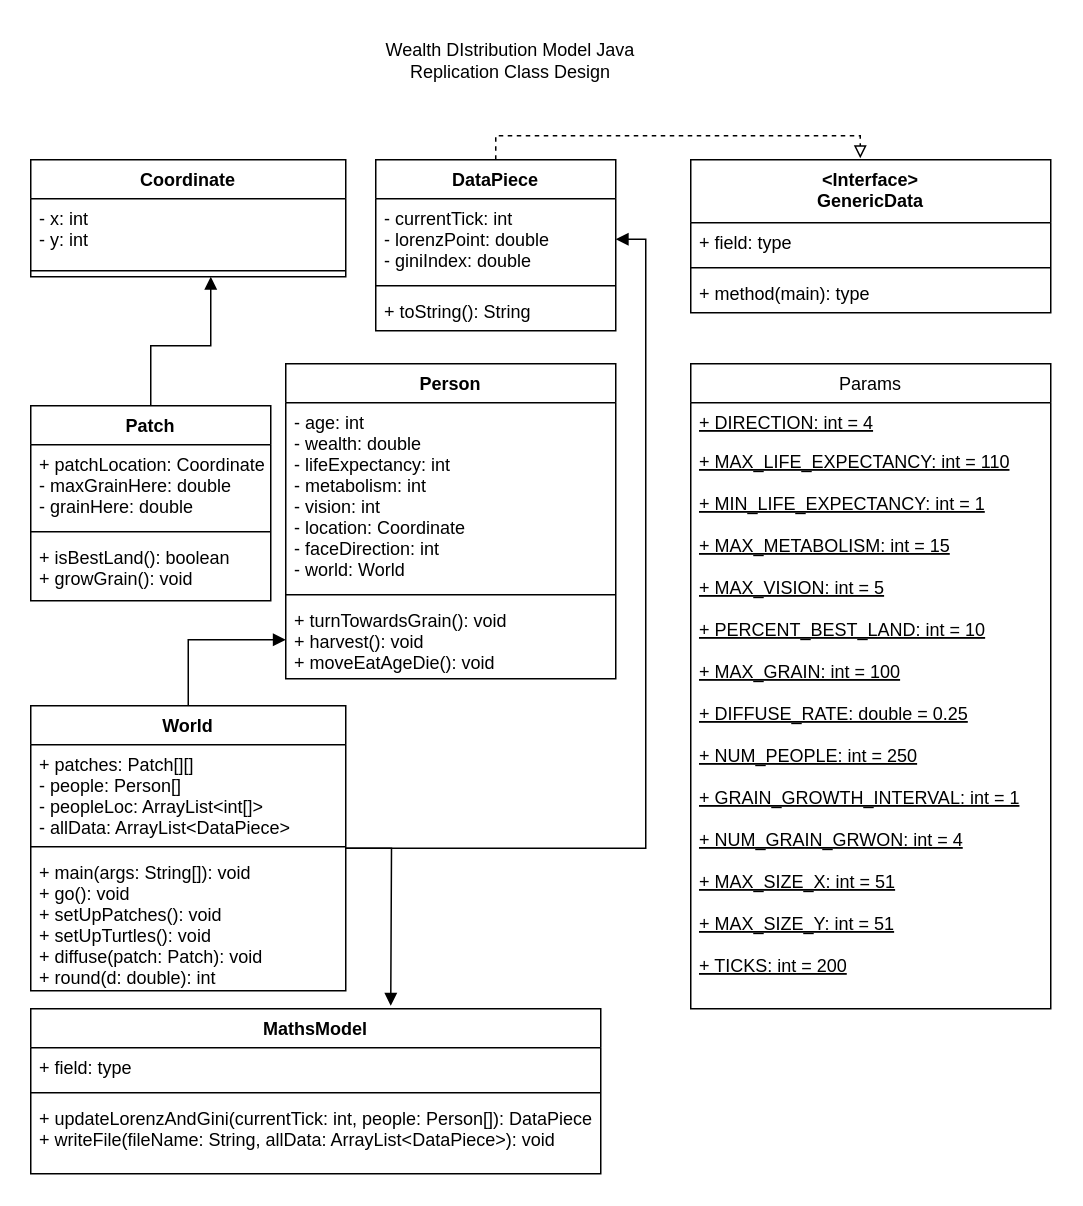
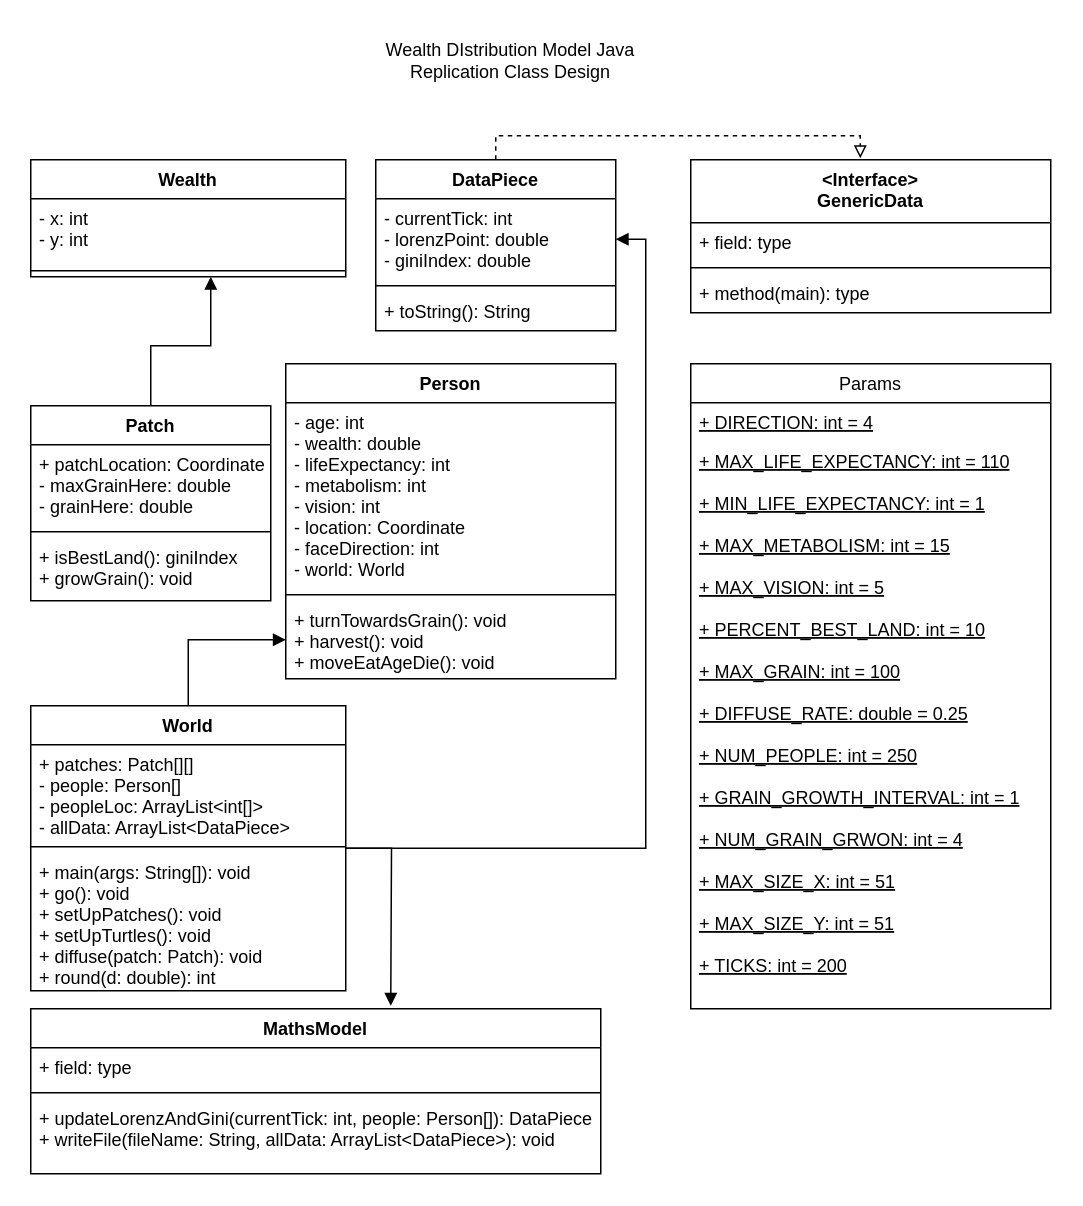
node "Coordinate": label "Coordinate" -> "Wealth"
node "+ isBestLand(): boolean + growGrain(): void": label "+ isBestLand(): boolean + growGrain(): void" -> "+ isBestLand(): giniIndex + growGrain(): void"
